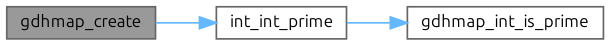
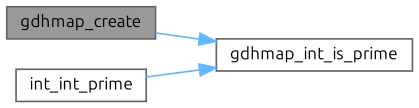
edge "gdhmap_create" -> "int_int_prime": now "gdhmap_create" -> "gdhmap_int_is_prime"
